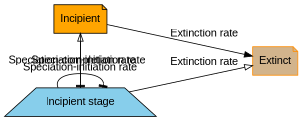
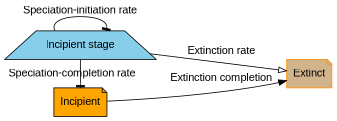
edge "Incipient" -> "Extinct": label "Extinction rate" -> "Extinction completion"
edge "Incipient" -> "Incipient stage": removed, label "Speciation-initiation rate"
edge "Incipient stage" -> "Incipient": arrowhead onormal -> tee
